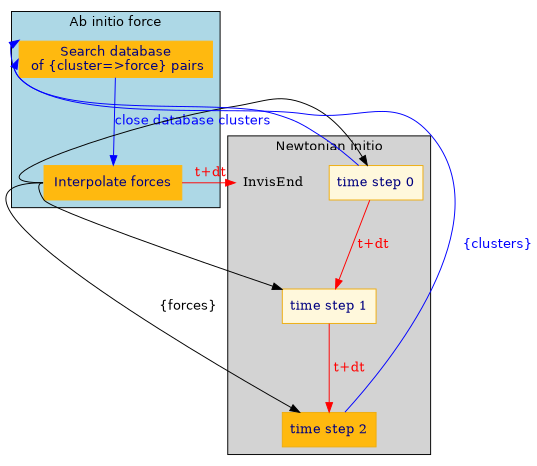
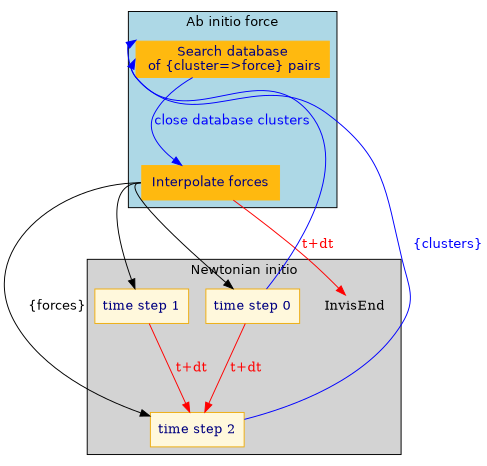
edge "time step 0" -> "time step 1": now "time step 0" -> "time step 2"
node "time step 2": fillcolor darkgoldenrod1 -> cornsilk
